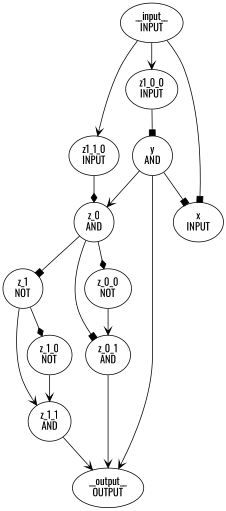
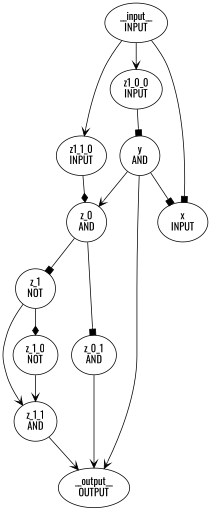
node "z_0_0 NOT": removed
